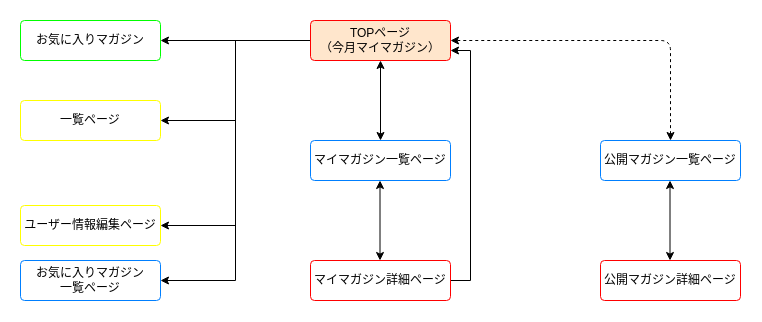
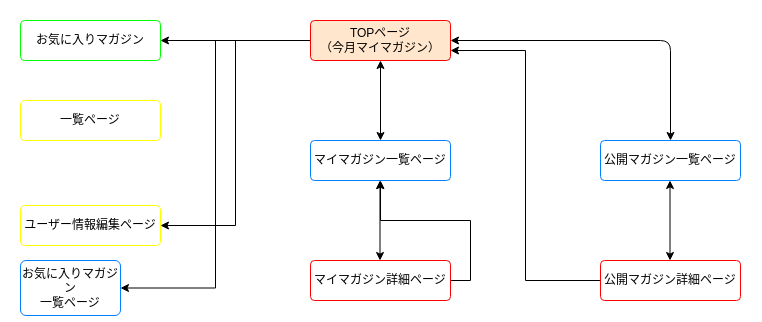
edge "TOPページ （今月マイマガジン）" -- "公開マガジン一覧ページ": style dashed -> solid
edge "TOPページ （今月マイマガジン）" -> "一覧ページ": removed
edge "マイマガジン詳細ページ" -> "TOPページ （今月マイマガジン）": now "マイマガジン詳細ページ" -> "マイマガジン一覧ページ"
edge "公開マガジン詳細ページ" -> "TOPページ （今月マイマガジン）": added
node "お気に入りマガジン 一覧ページ": size 140x40 -> 100x55
